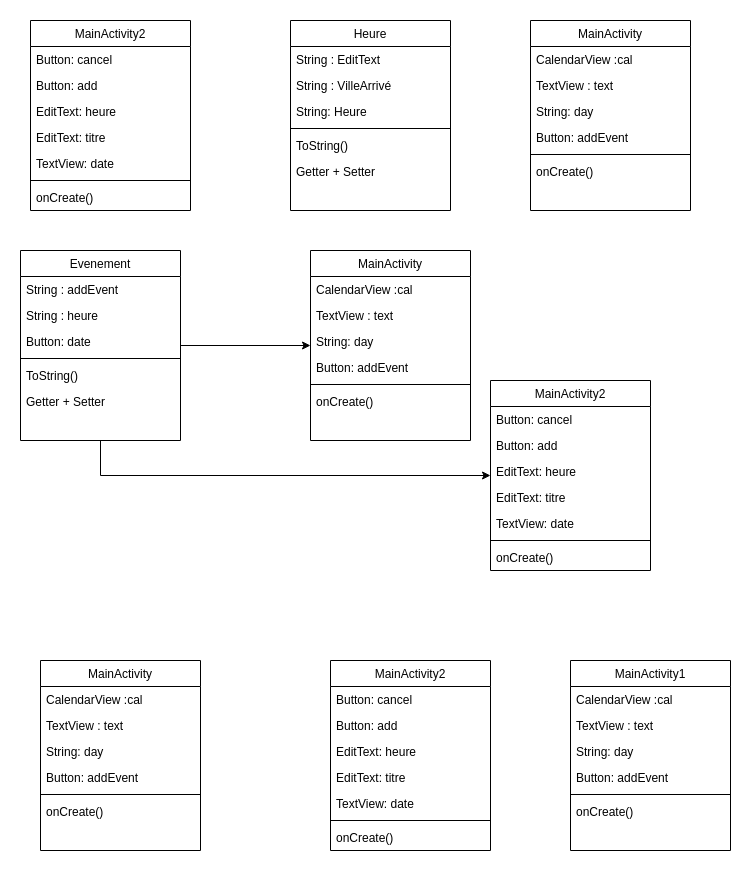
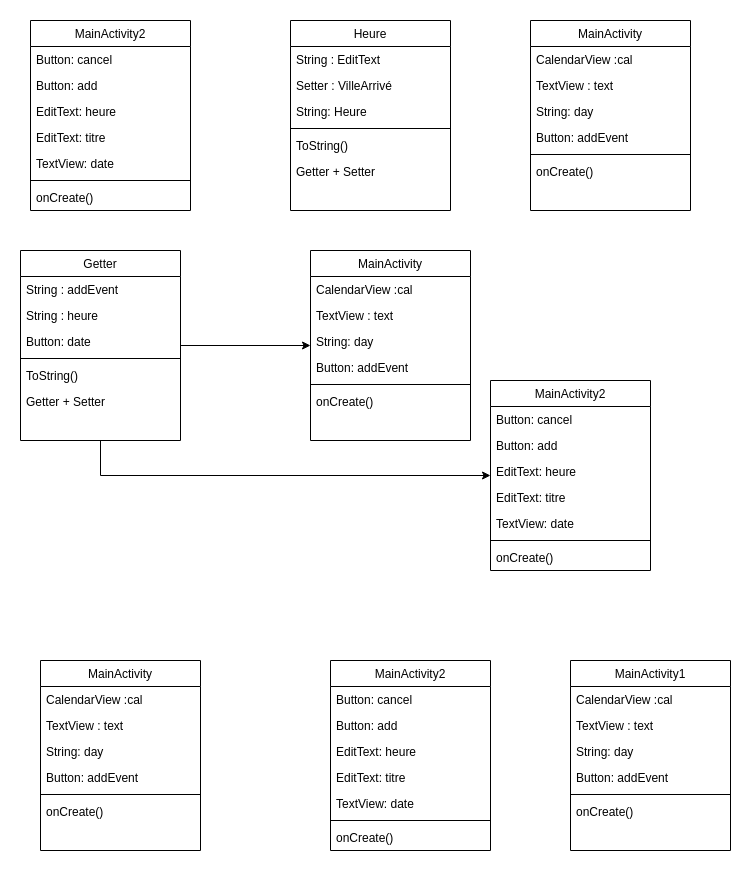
node "String : VilleArrivé": label "String : VilleArrivé" -> "Setter : VilleArrivé"
node "Evenement": label "Evenement" -> "Getter"
